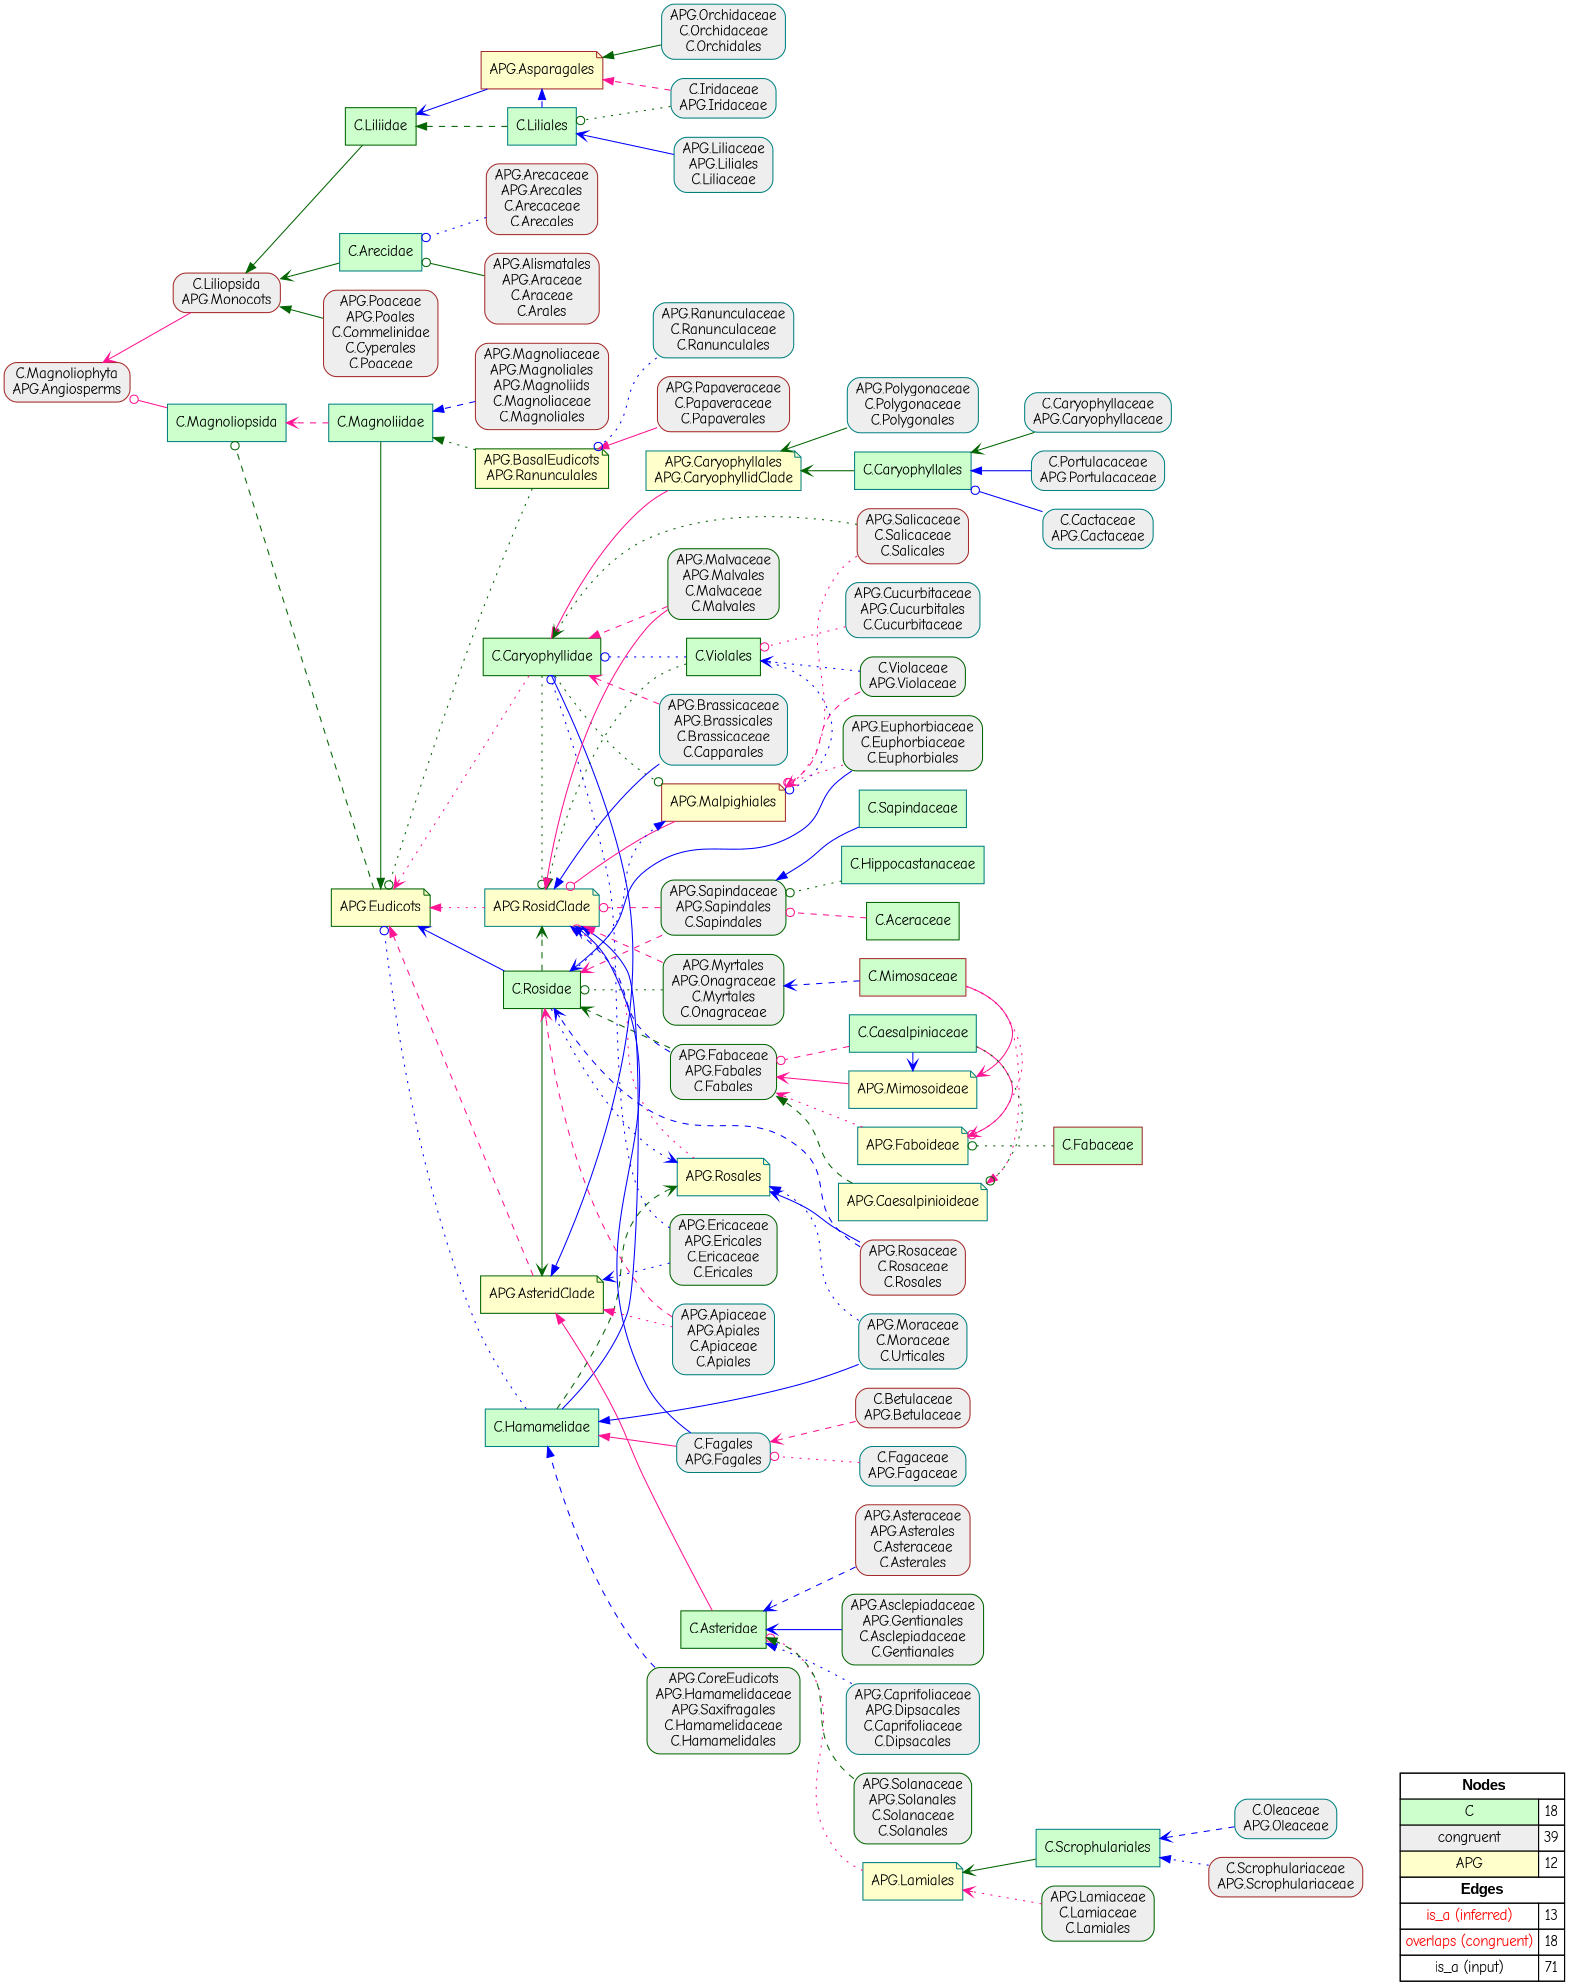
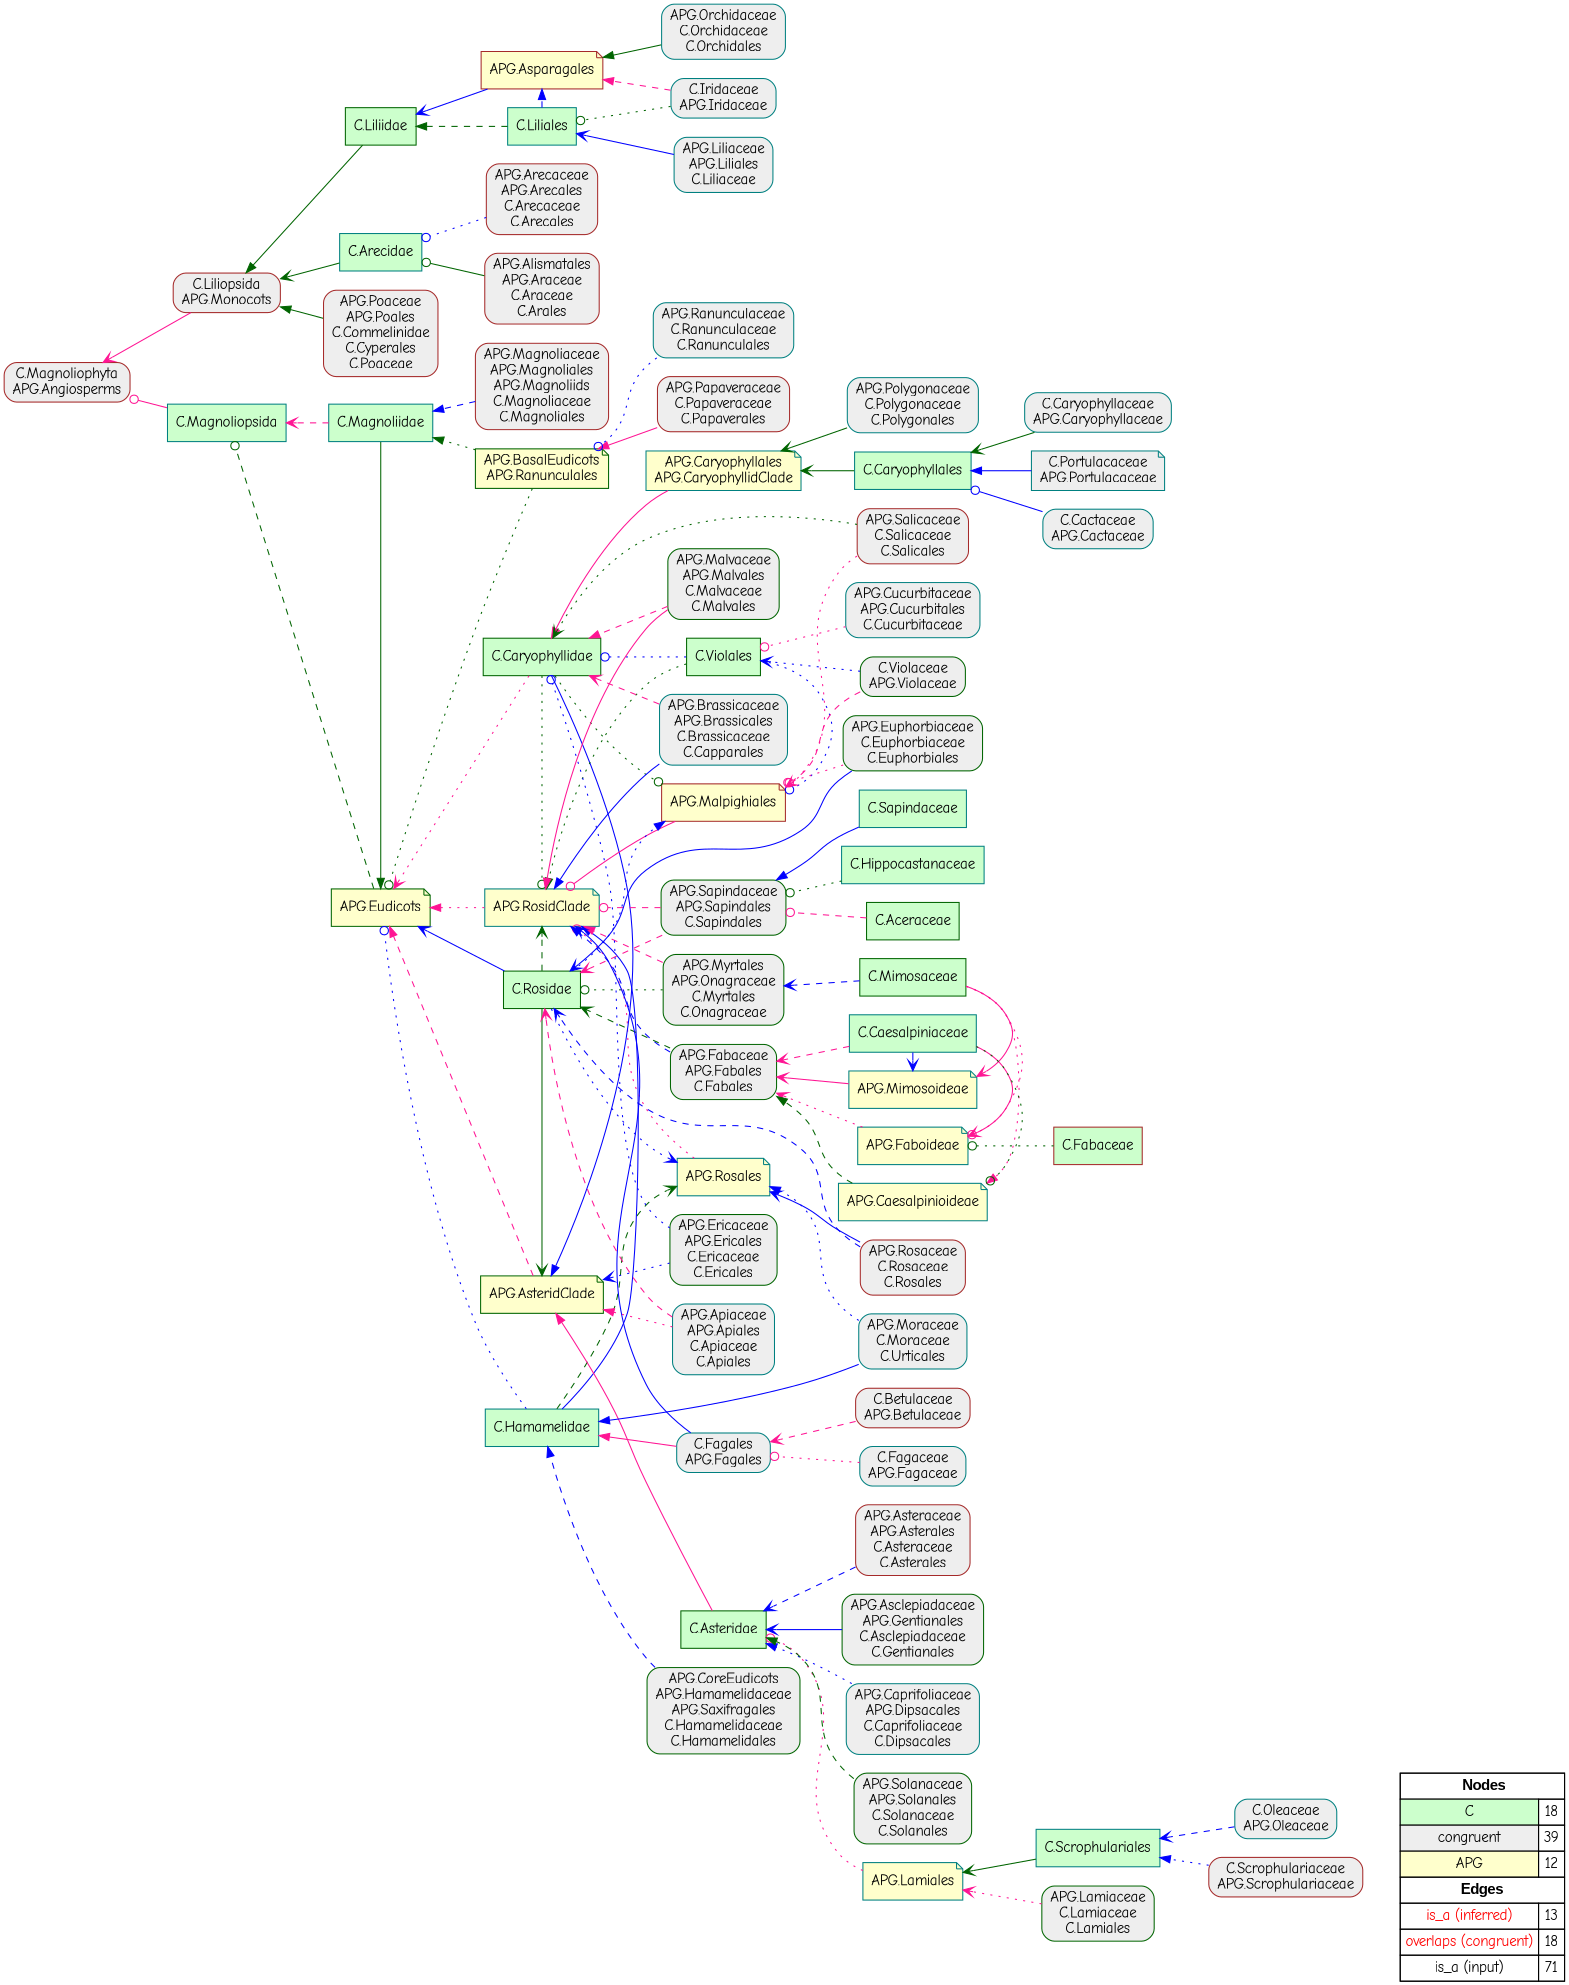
node "C.Portulacaceae APG.Portulacaceae": shape box -> note
node "C.Mimosaceae": color brown -> darkgreen
edge "C.Caesalpiniaceae" -> "APG.Fabaceae APG.Fabales C.Fabales": arrowhead odot -> vee
